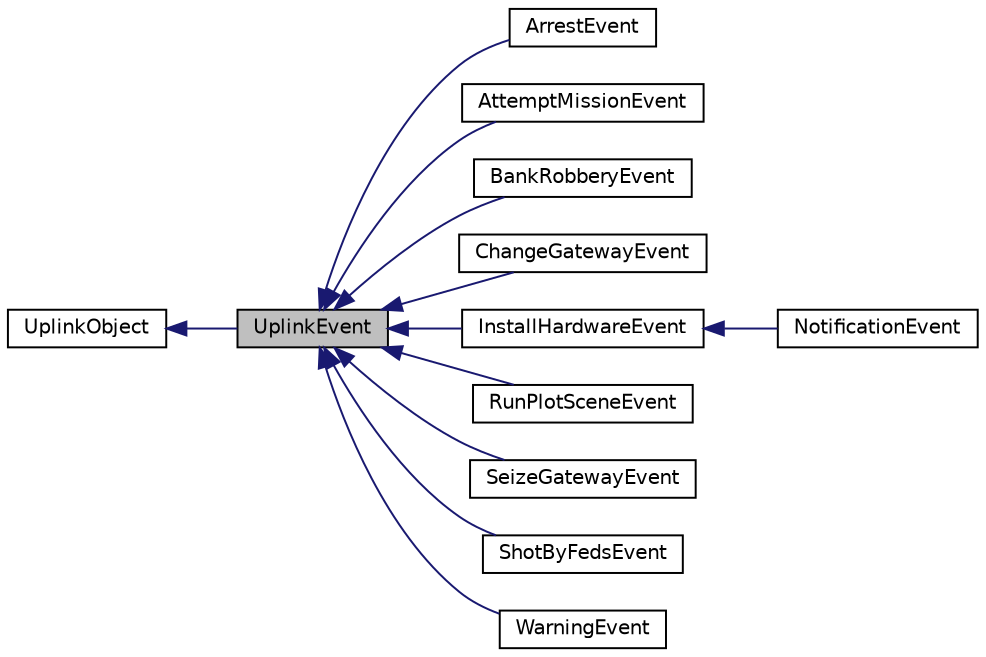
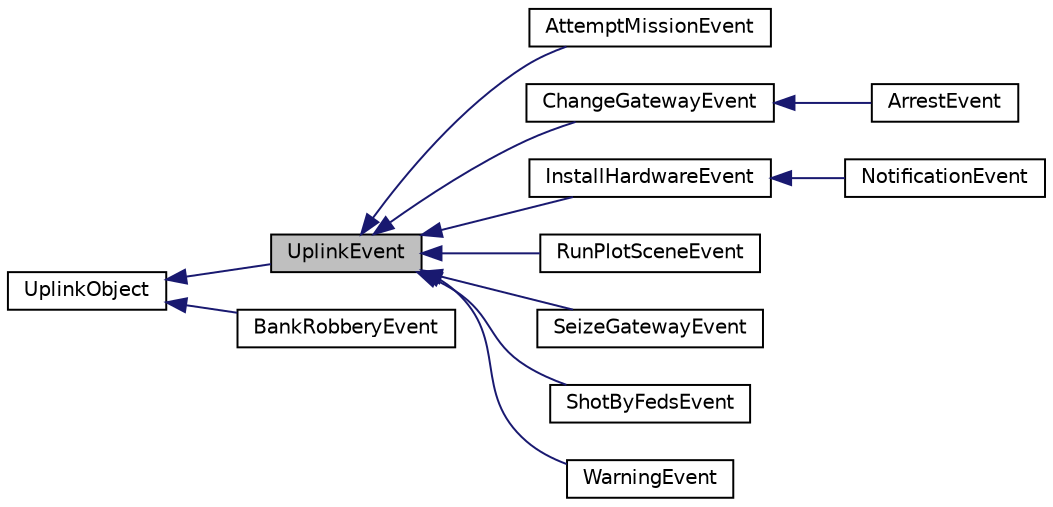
edge "ArrestEvent" -> "UplinkEvent": now "ArrestEvent" -> "ChangeGatewayEvent"
edge "BankRobberyEvent" -> "UplinkEvent": now "BankRobberyEvent" -> "UplinkObject"
